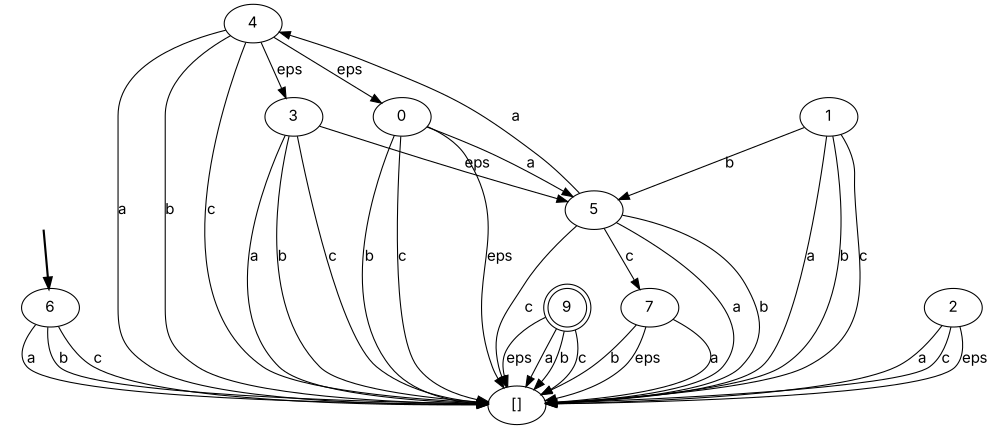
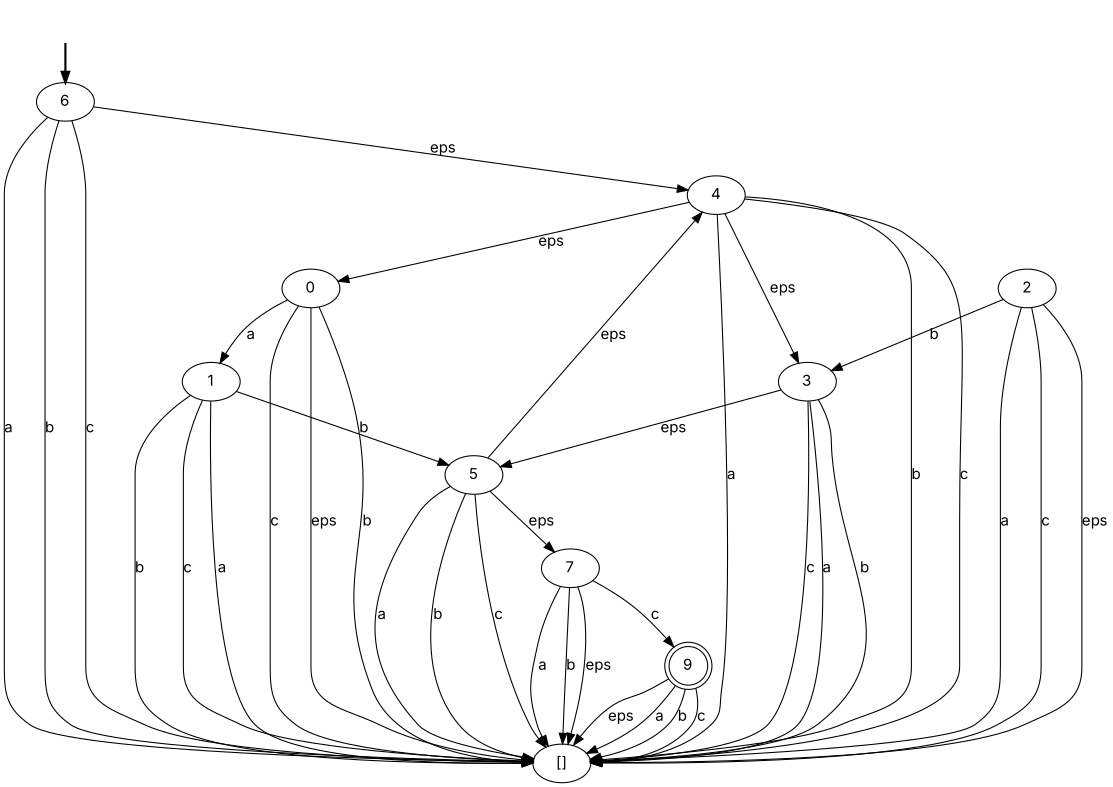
edge "5" -> "4": label "a" -> "eps"
edge "6" -> "4": added, label "eps"
edge "0" -> "5": now "0" -> "1"
edge "5" -> "7": label "c" -> "eps"
edge "2" -> "3": added, label "b"
edge "7" -> "9": added, label "c"
